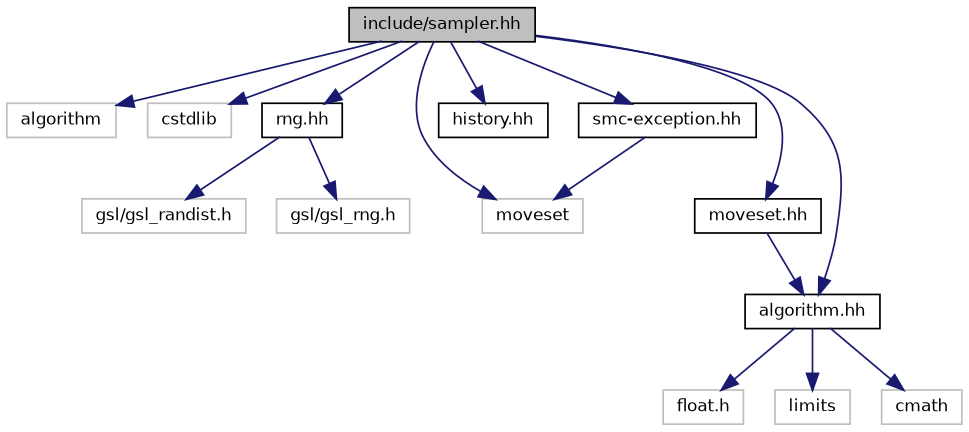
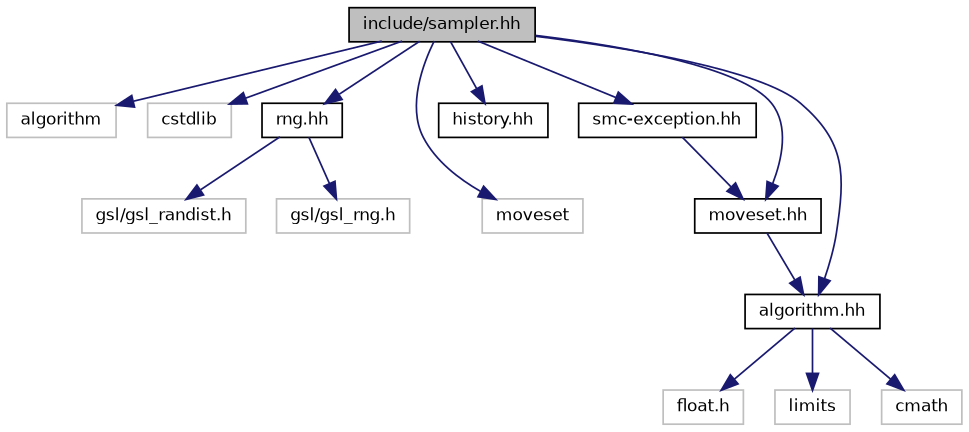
edge "smc-exception.hh" -> "moveset": now "smc-exception.hh" -> "moveset.hh"
